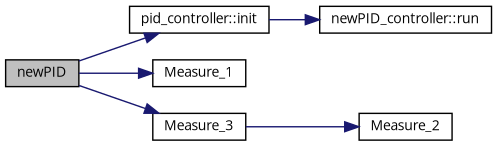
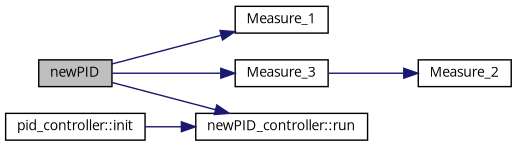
edge "newPID" -> "pid_controller::init": now "newPID" -> "newPID_controller::run"
